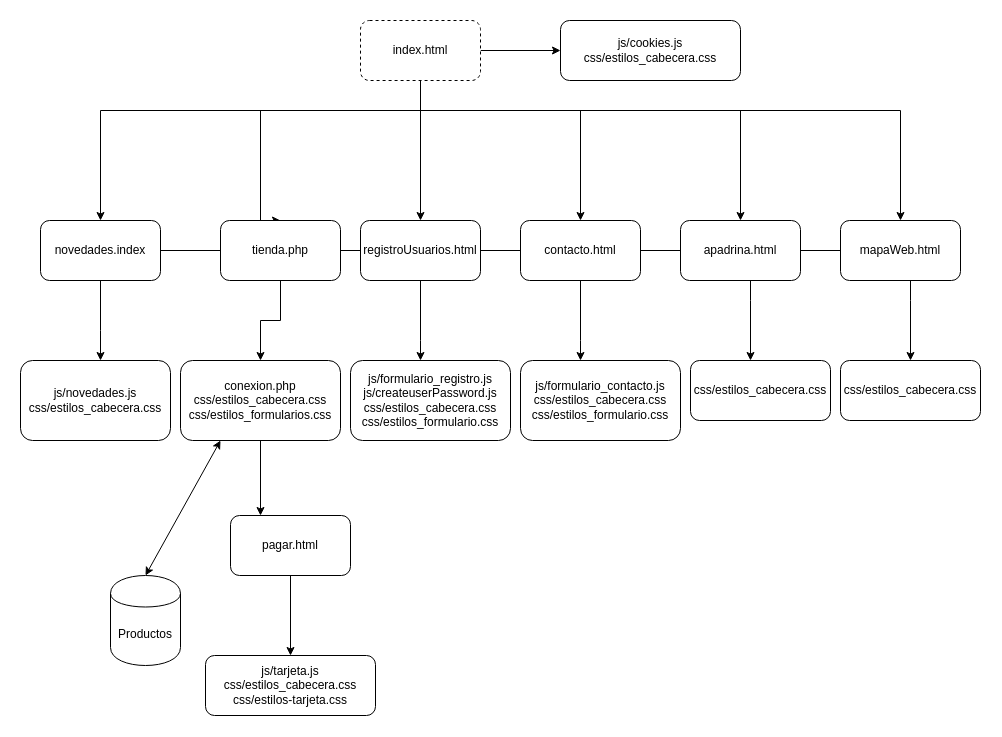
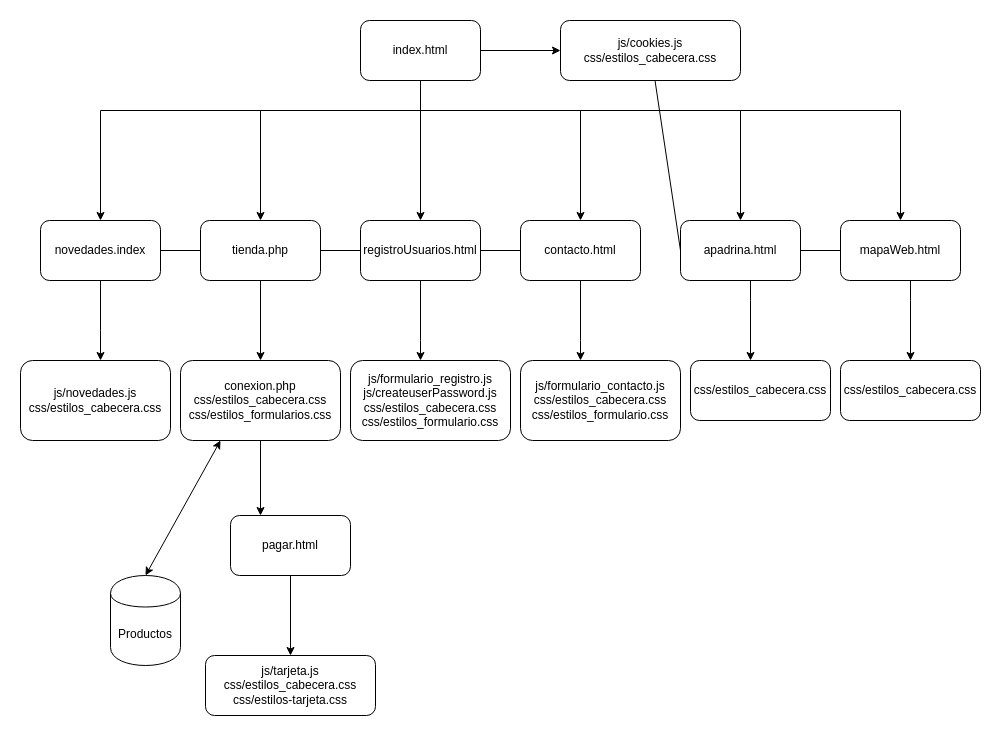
node "index.html": style dashed -> solid
node "tienda.php": moved (281, 251) -> (261, 251)
edge "contacto.html" -- "apadrina.html": now "js/cookies.js css/estilos_cabecera.css" -- "apadrina.html"
